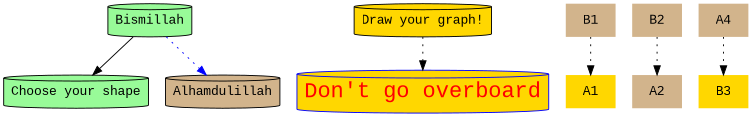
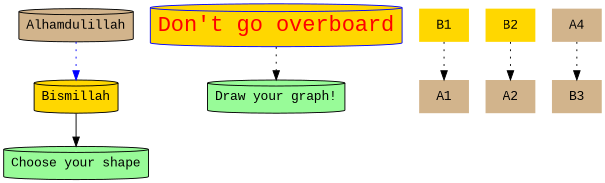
node "Bismillah": fillcolor palegreen -> gold
node "Draw your graph!": fillcolor gold -> palegreen
node "B1": fillcolor tan -> gold
node "B2": fillcolor tan -> gold
edge "Draw your graph!" -> "Don't go overboard": reversed
edge "Bismillah" -> "Alhamdulillah": reversed
node "A1": fillcolor gold -> tan
node "B3": fillcolor gold -> tan
